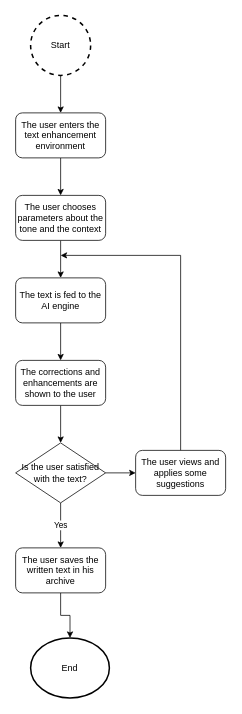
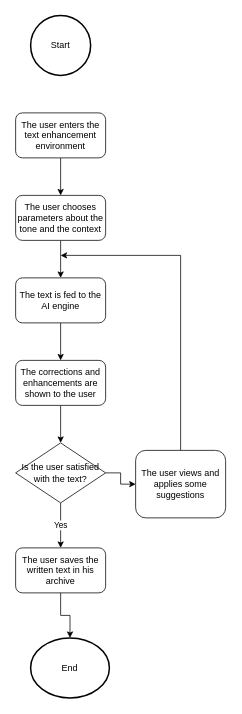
node "Start": style dashed -> solid
edge "Start" -> "The user enters the text enhancement environment": removed
node "The user views and applies some suggestions": size 90x45 -> 90x68
